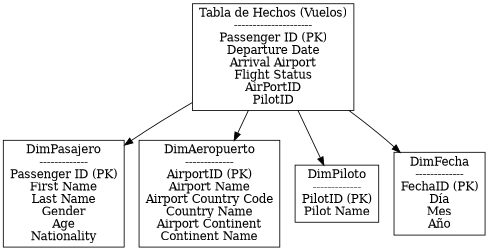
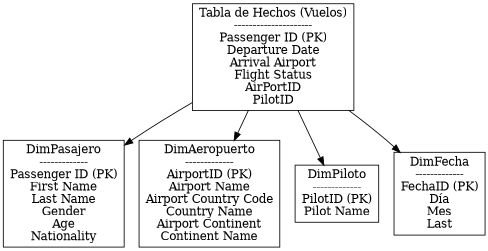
node "DimFecha ------------- FechaID (PK) Día Mes Año": label "DimFecha ------------- FechaID (PK) Día Mes Año" -> "DimFecha ------------- FechaID (PK) Día Mes Last"
